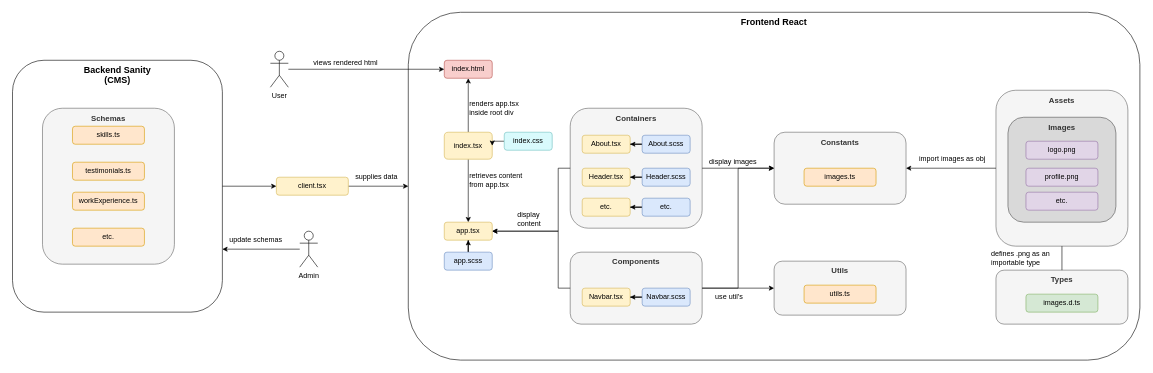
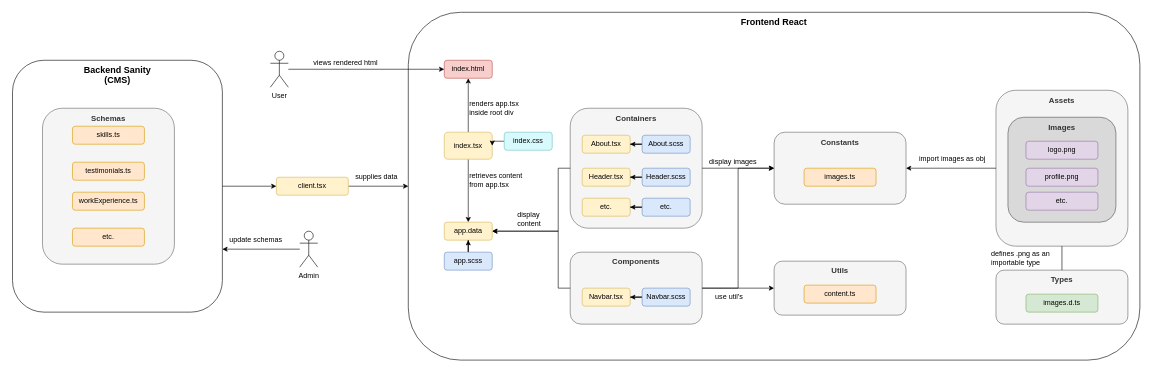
node "app.tsx": label "app.tsx" -> "app.data"
node "utils.ts": label "utils.ts" -> "content.ts"
